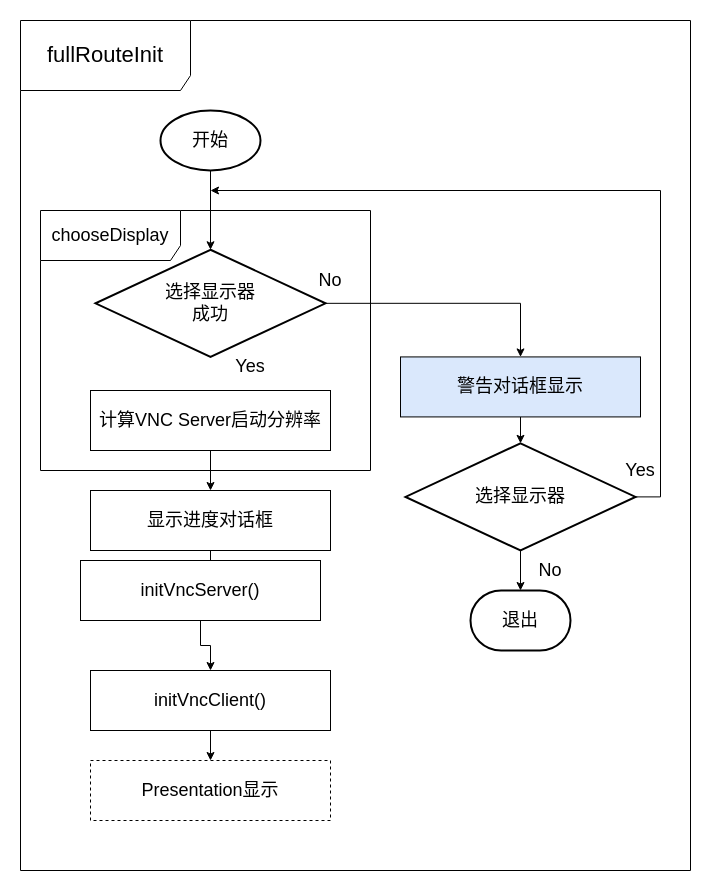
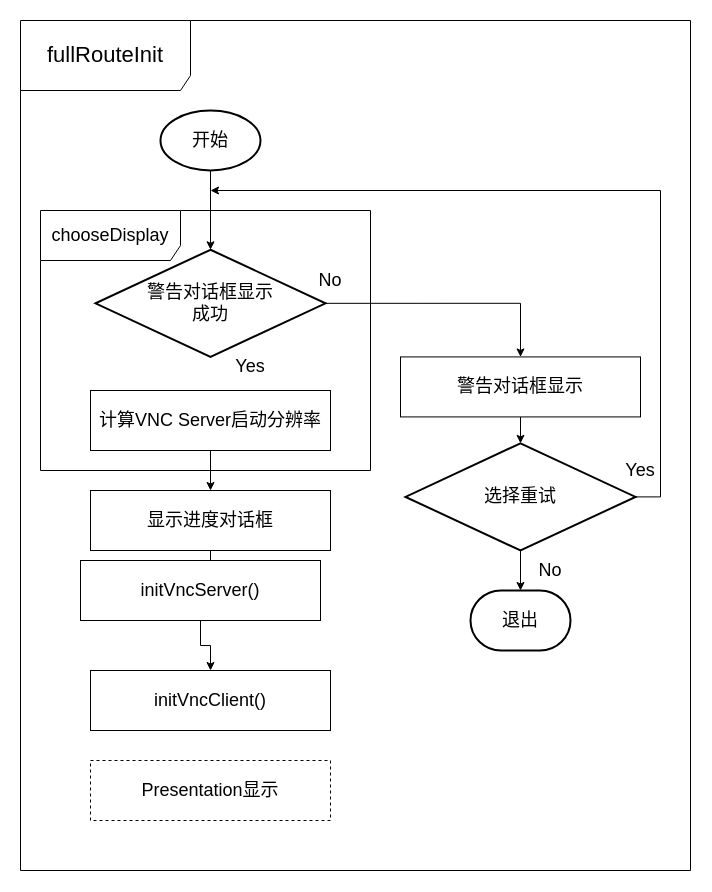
node "选择显示器 成功": label "选择显示器 成功" -> "警告对话框显示 成功"
node "警告对话框显示": fillcolor #dae8fc -> #ffffff
node "选择显示器": label "选择显示器" -> "选择重试"
edge "initVncClient()" -> "Presentation显示": removed
